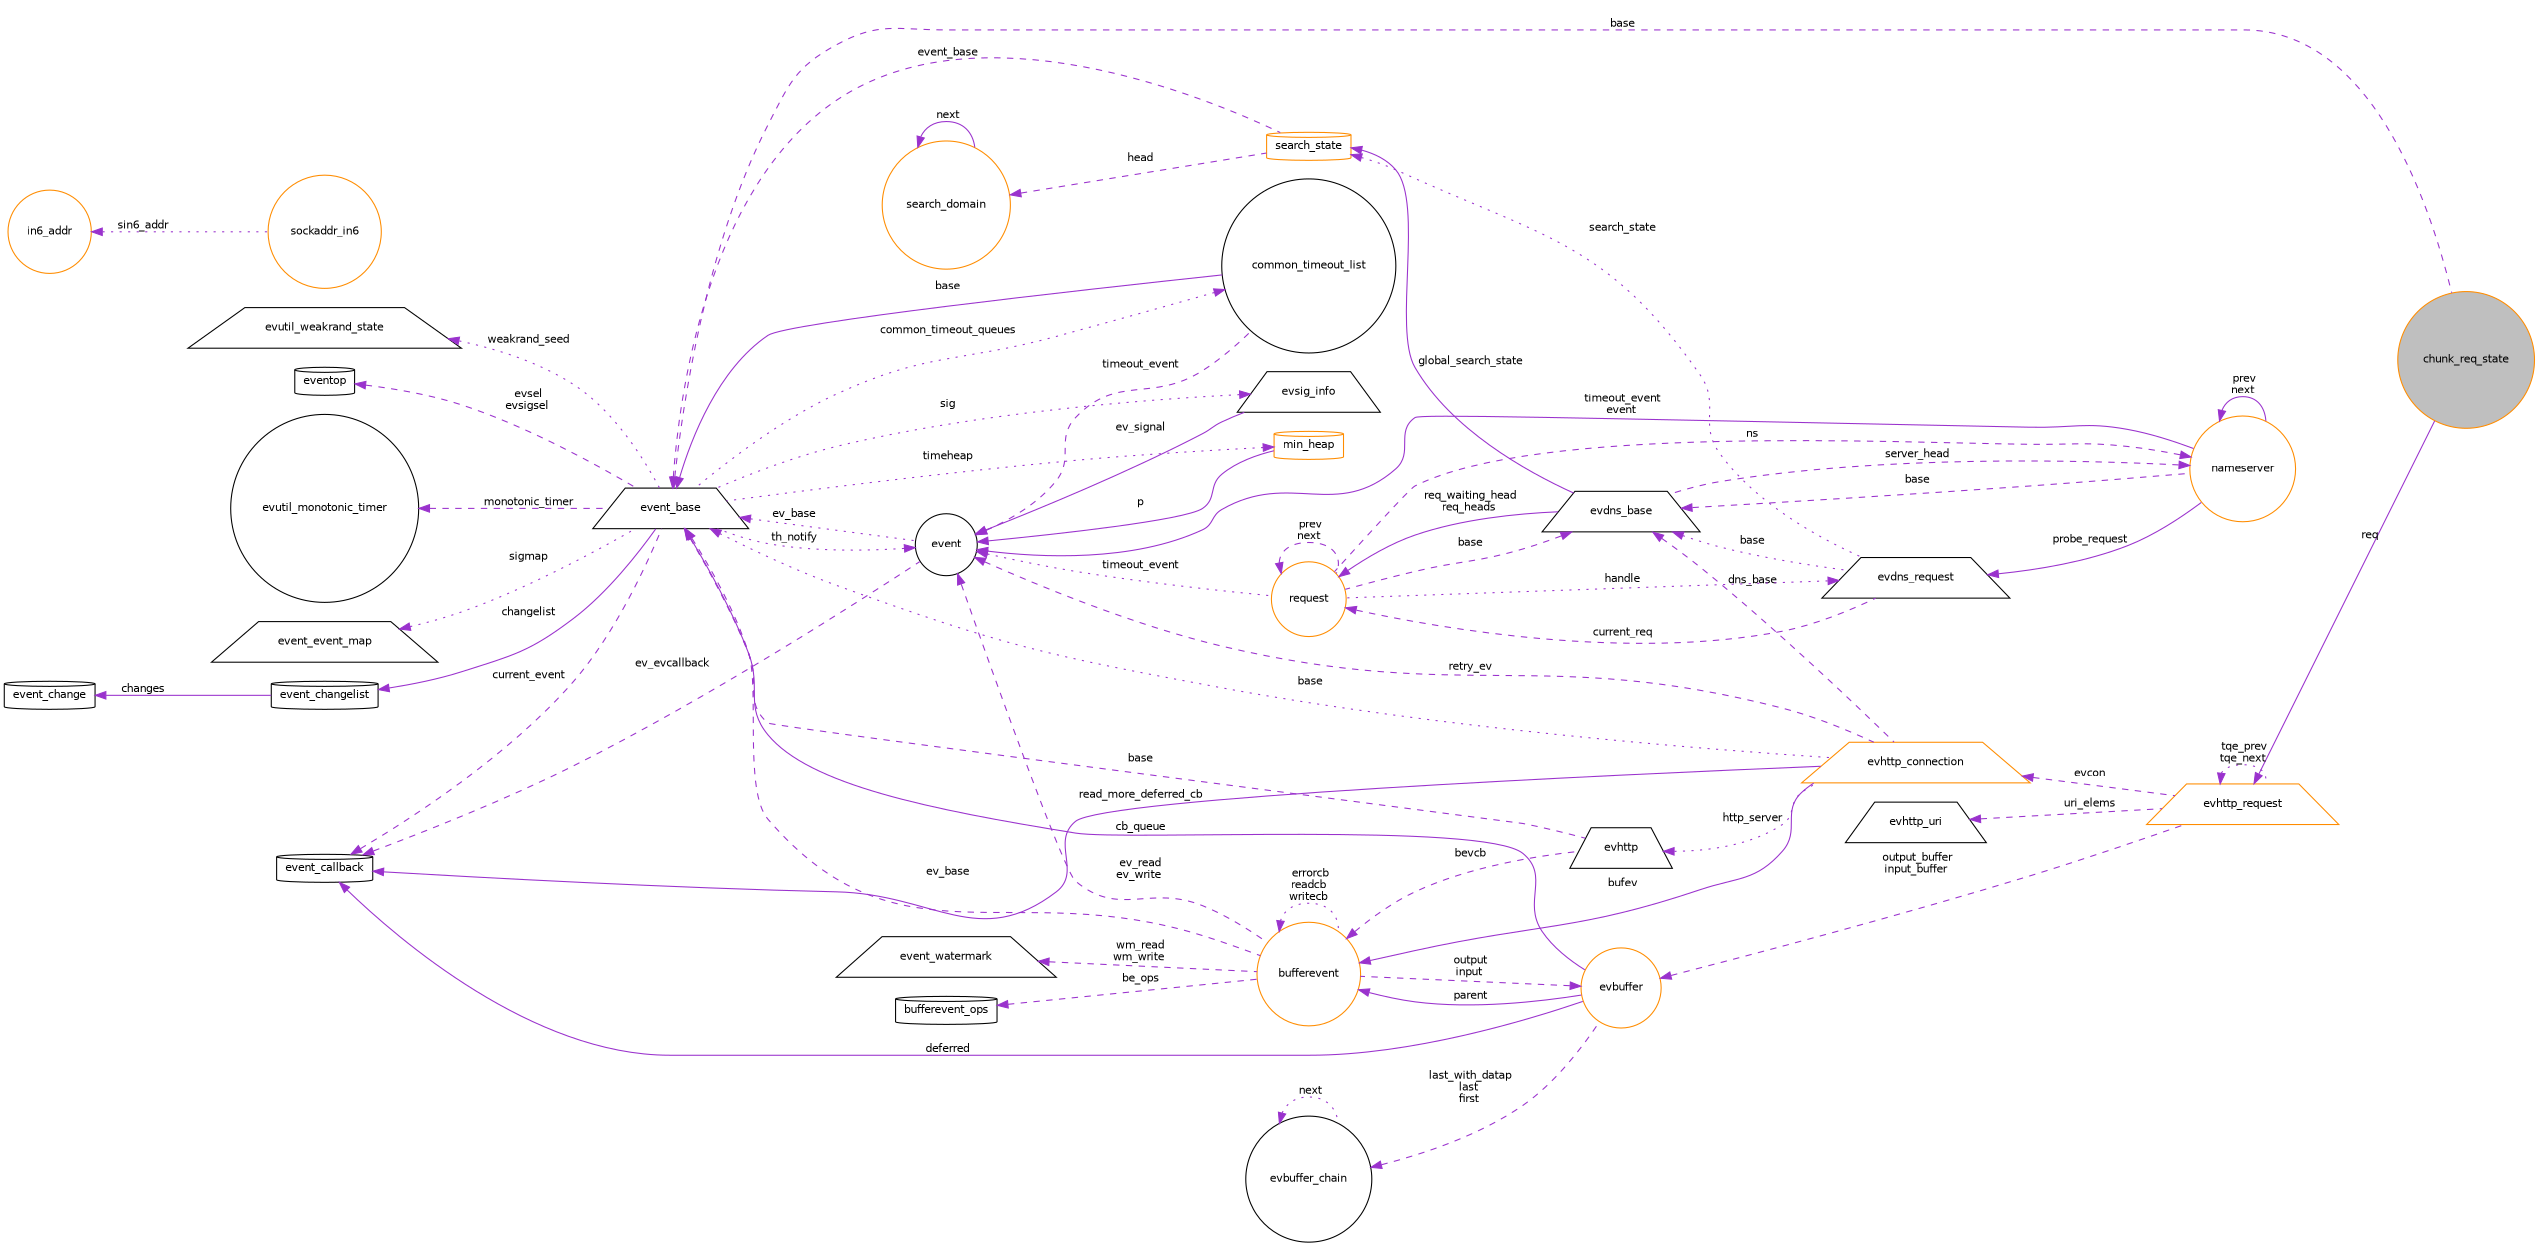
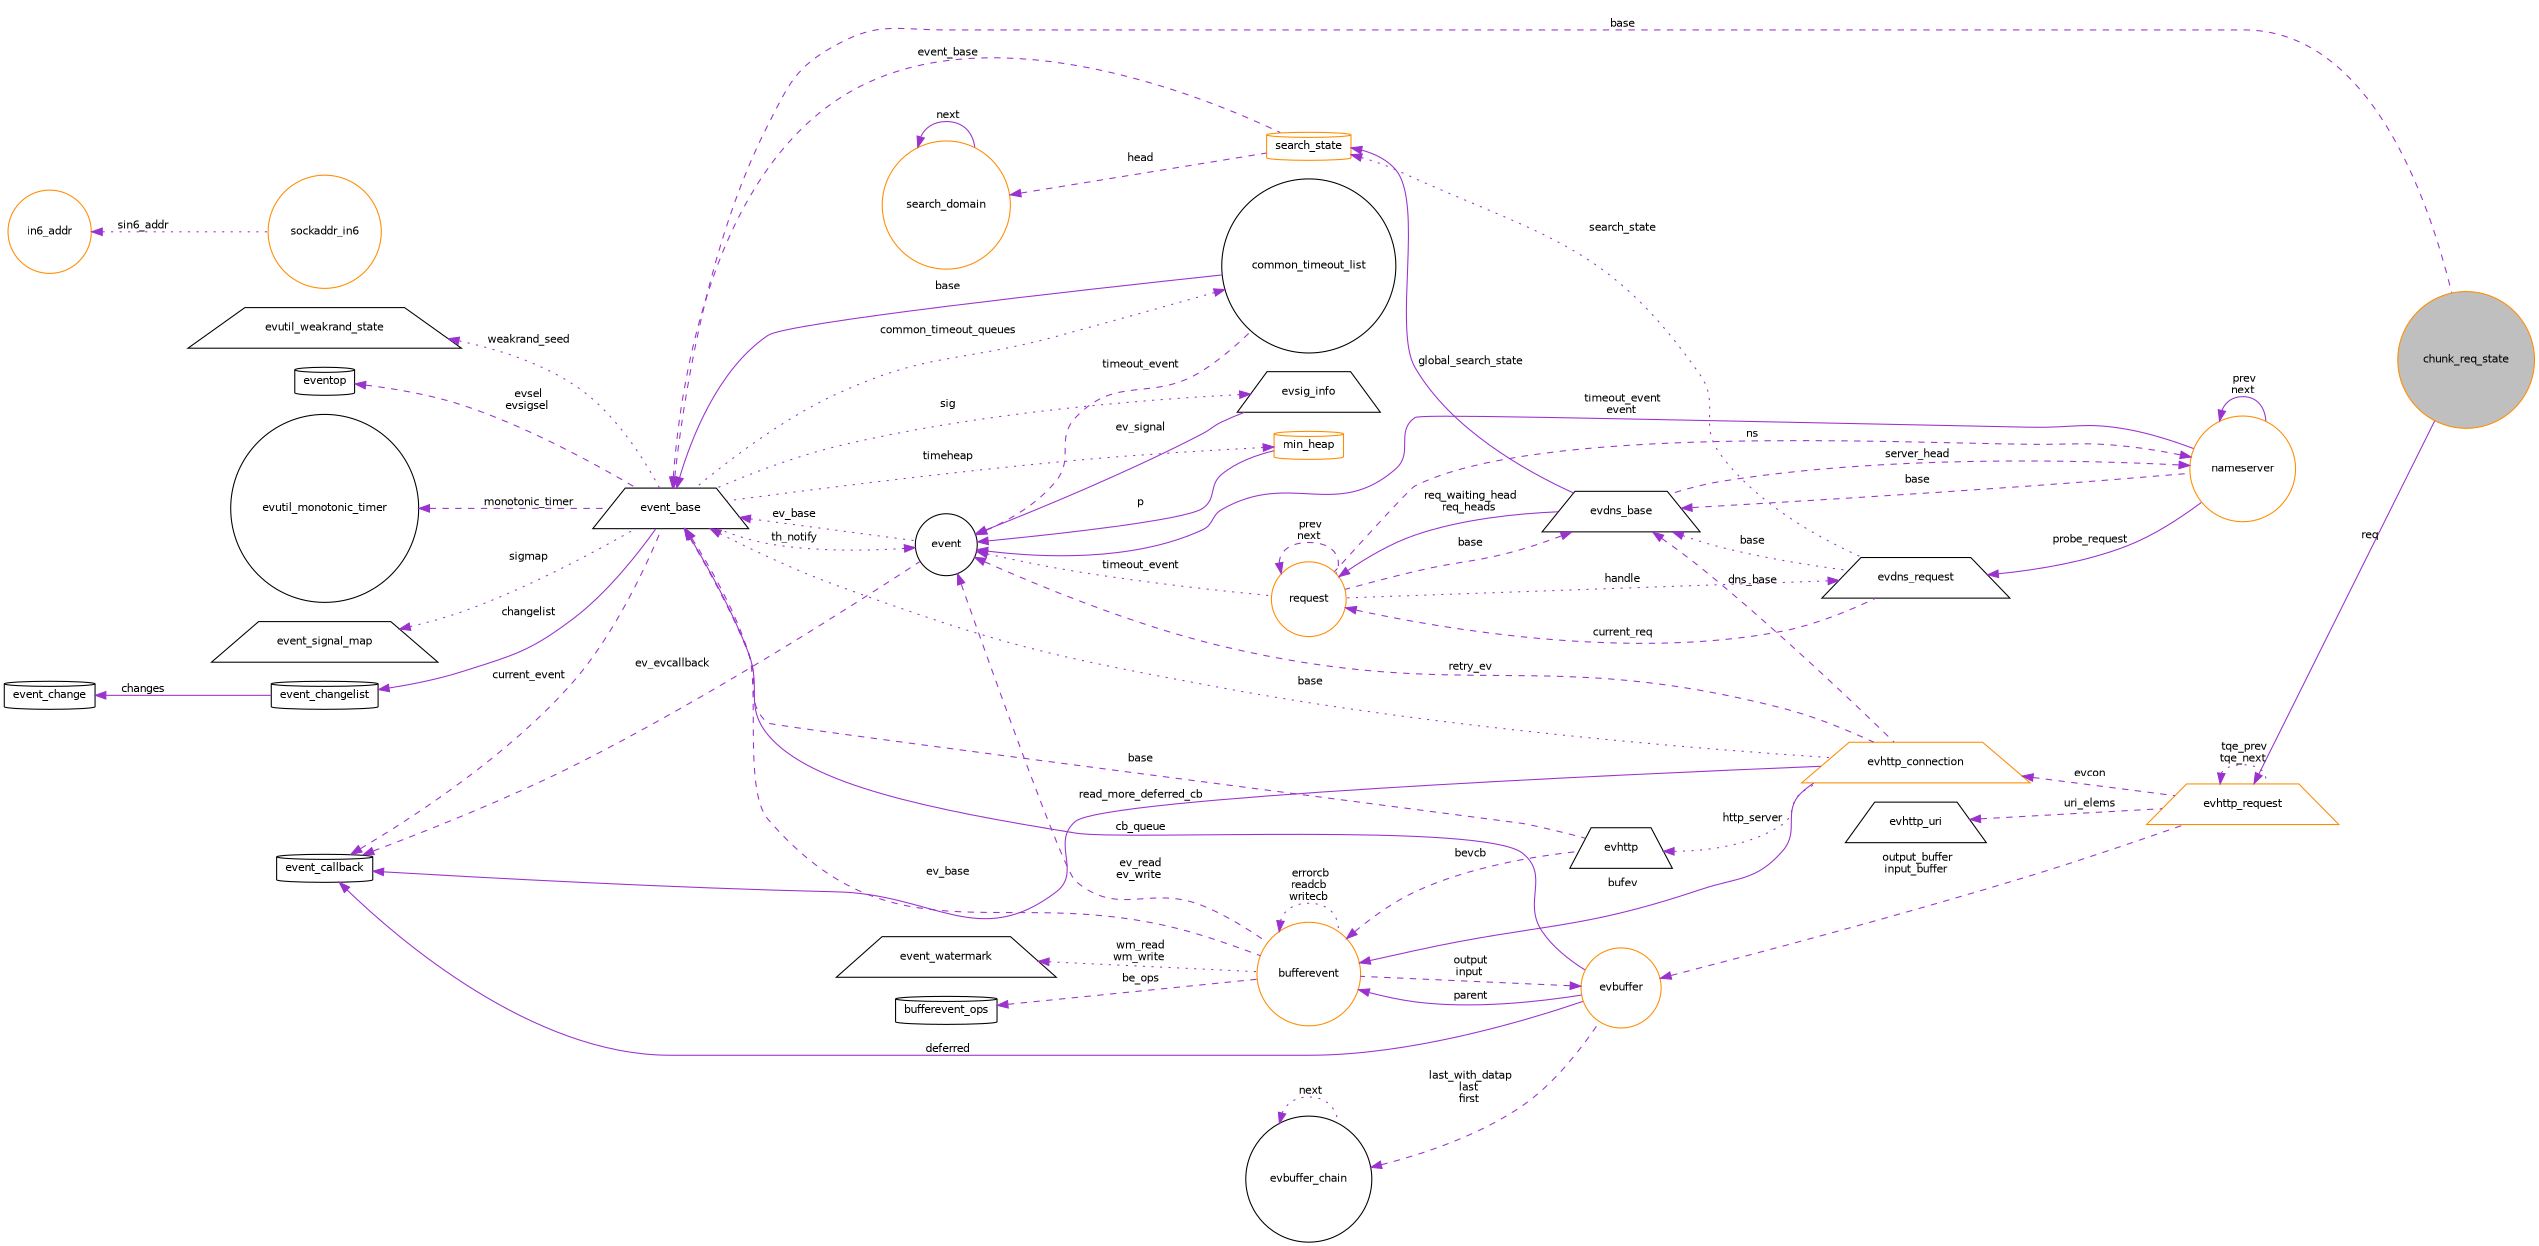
node "event_event_map": label "event_event_map" -> "event_signal_map"
edge "bufferevent" -> "event_watermark": style dashed -> dotted
